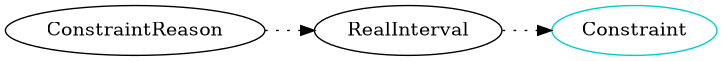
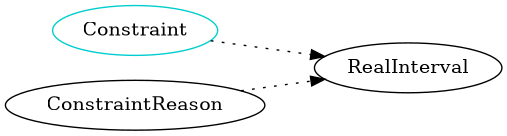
edge "RealInterval" -> "Constraint": reversed
